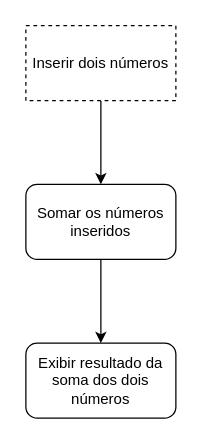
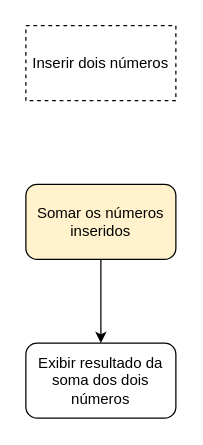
edge "Inserir dois números" -> "Somar os números inseridos": removed
node "Somar os números inseridos": fillcolor #ffffff -> #fff2cc
